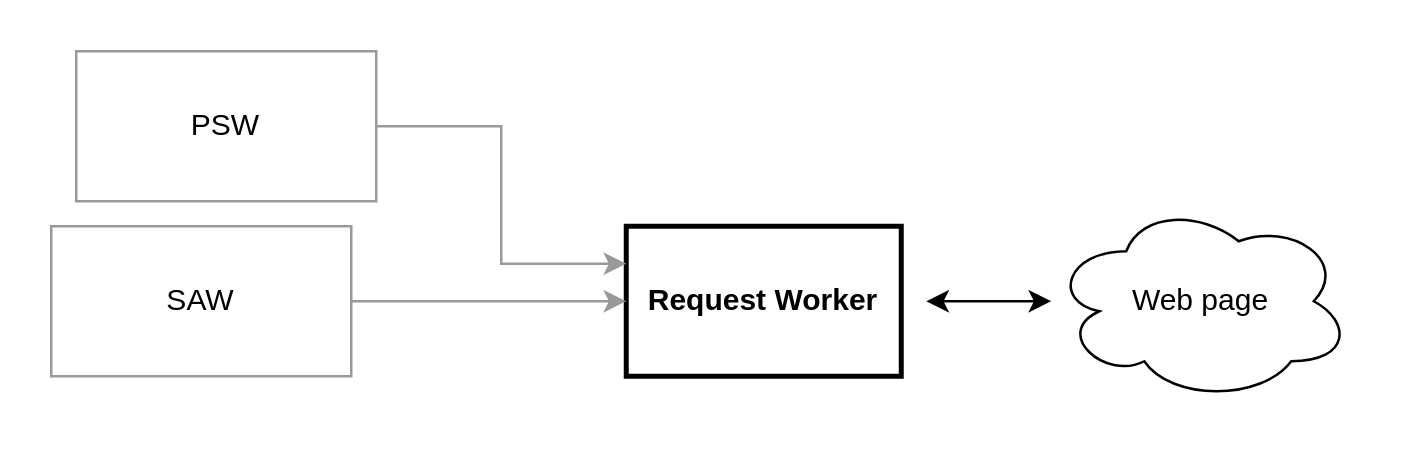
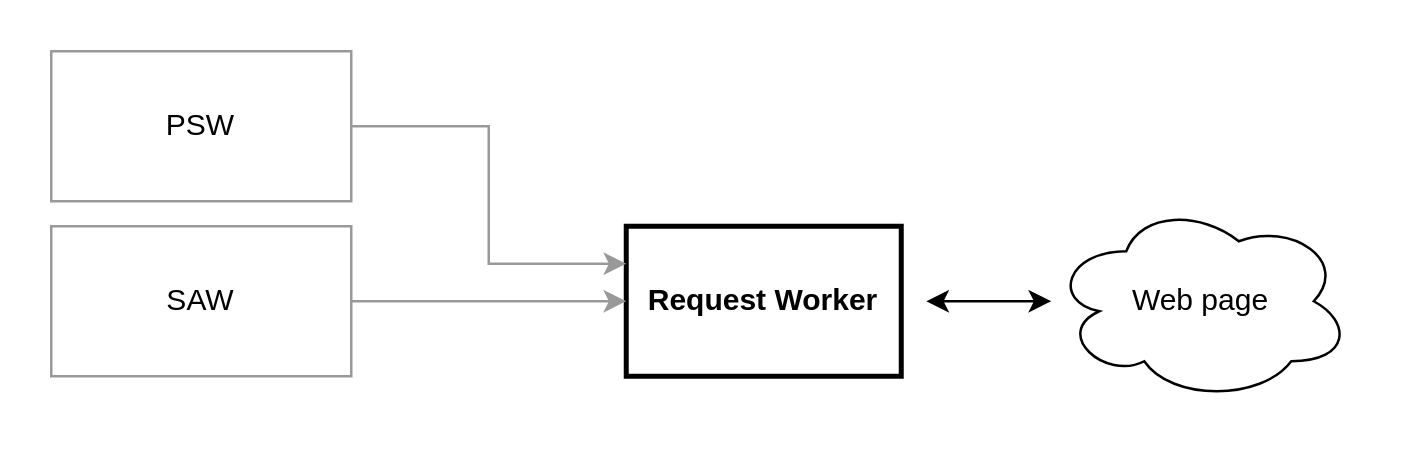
node "PSW": moved (226, 126) -> (201, 126)
